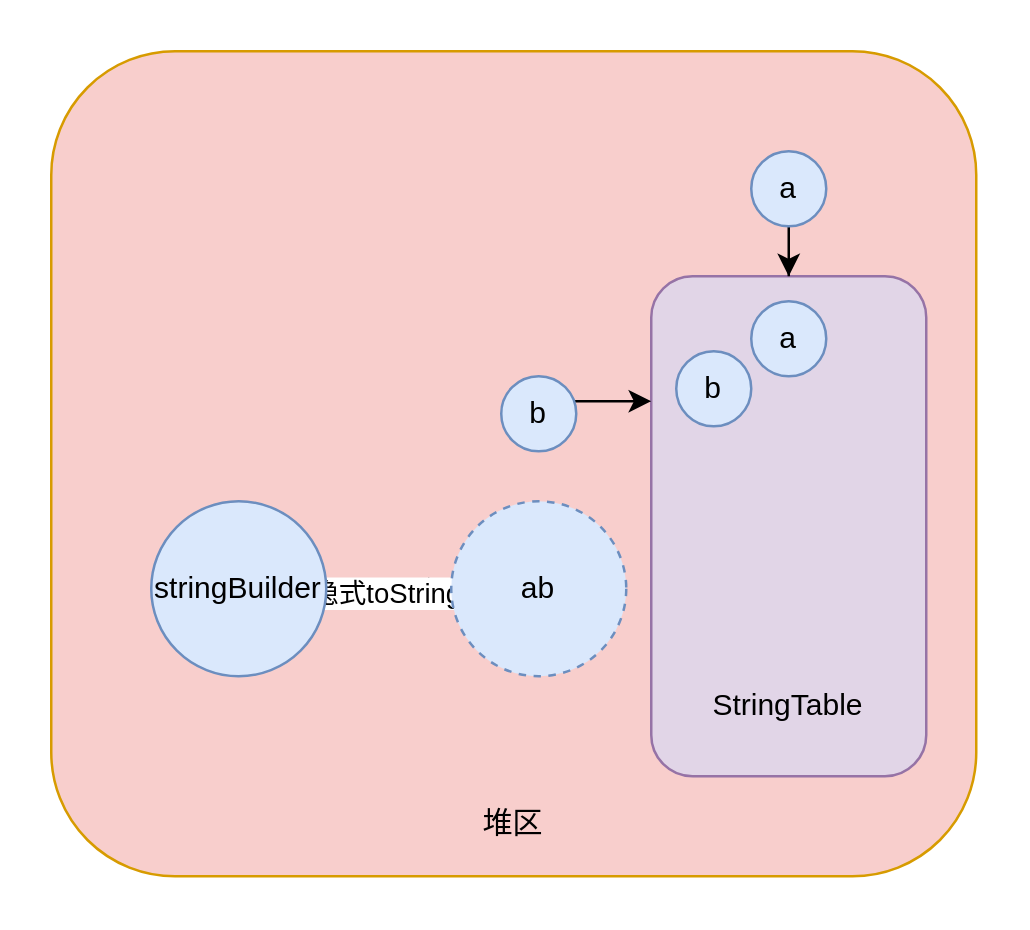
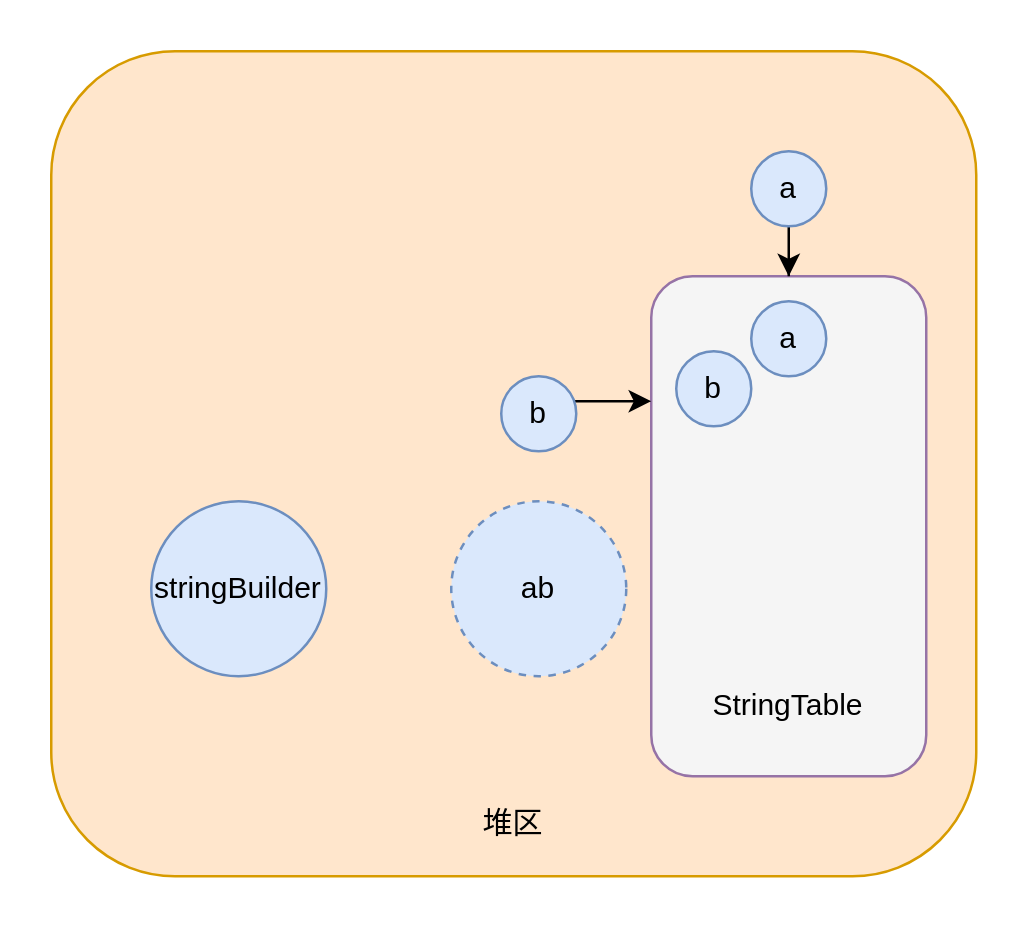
node "堆区": fillcolor #f8cecc -> #ffe6cc
node "StringTable": fillcolor #e1d5e7 -> #f5f5f5
edge "stringBuilder" -> "ab": removed, label "隐式toString"
